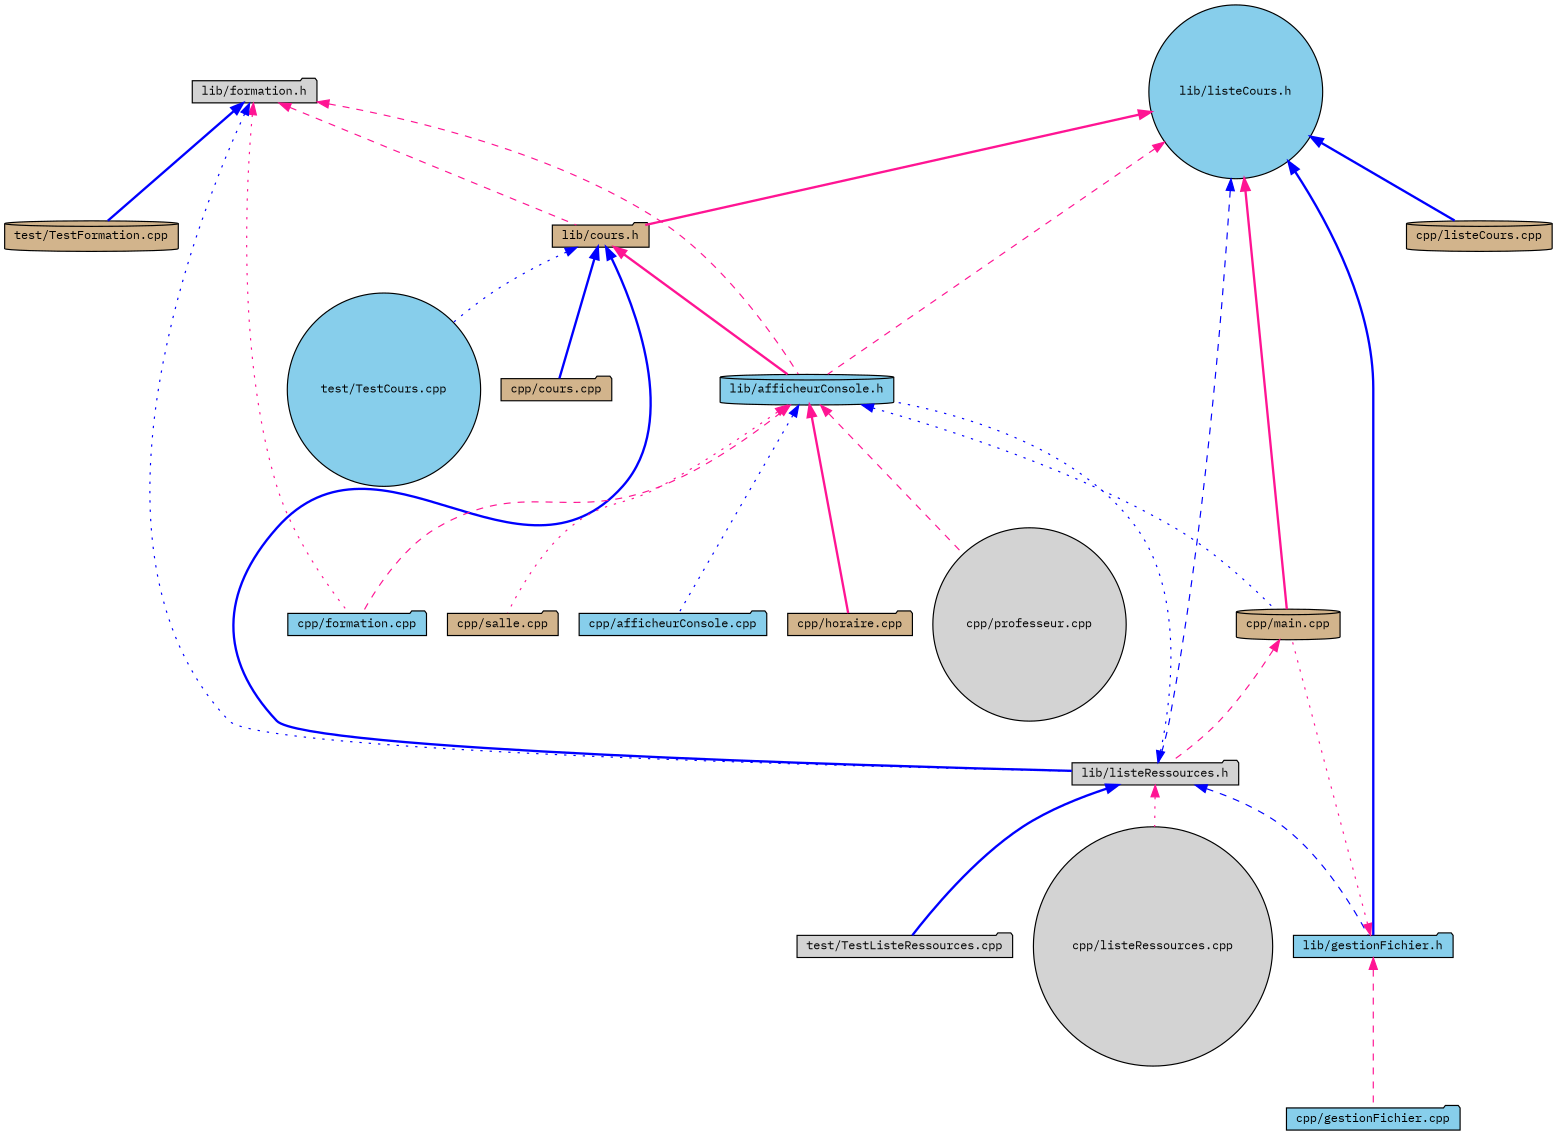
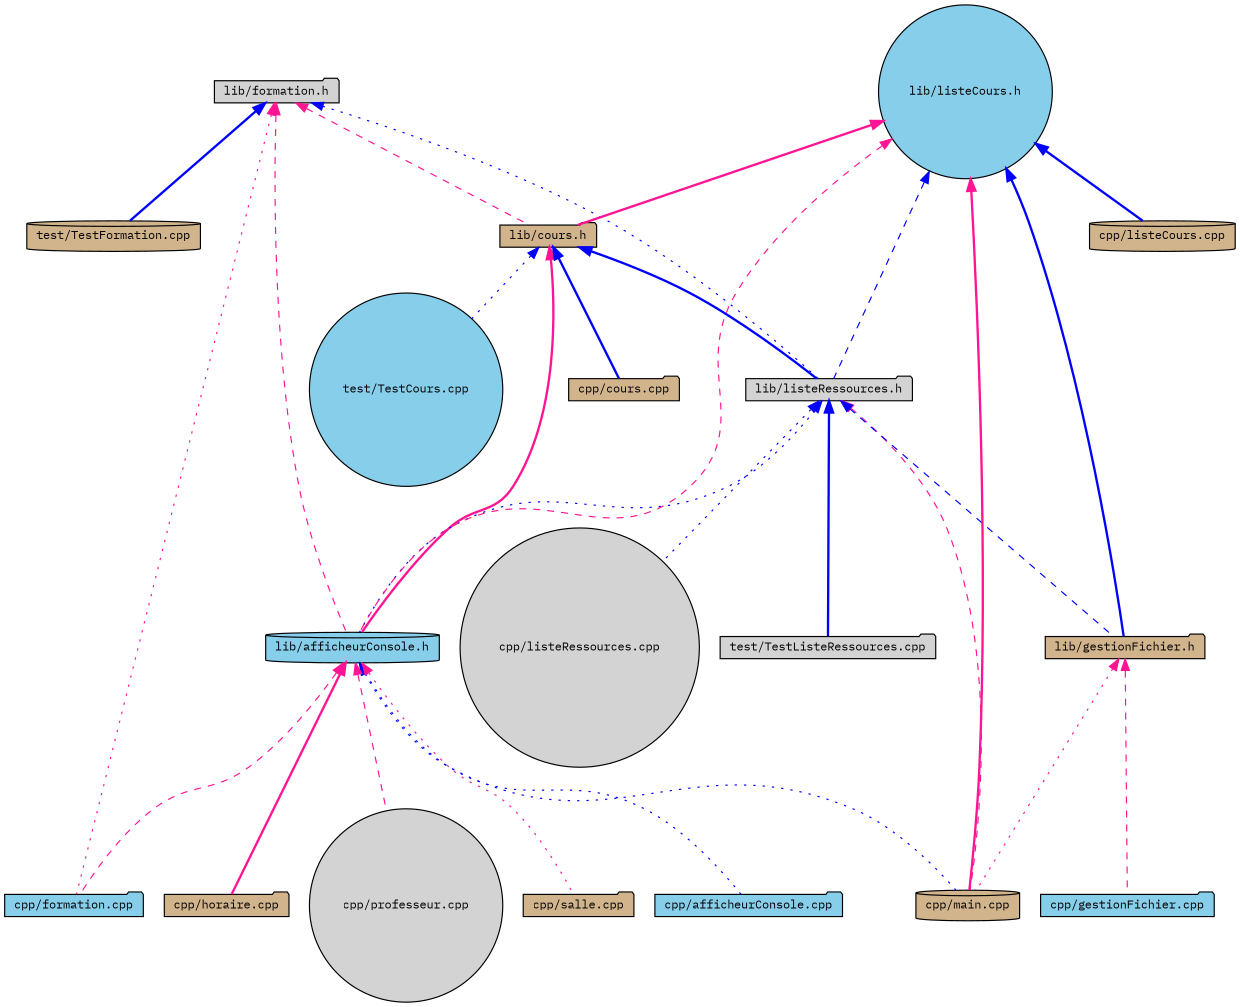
edge "lib/listeRessources.h" -> "cpp/main.cpp": reversed
edge "cpp/listeRessources.cpp" -> "lib/listeRessources.h": color deeppink -> blue
node "lib/gestionFichier.h": fillcolor skyblue -> tan
